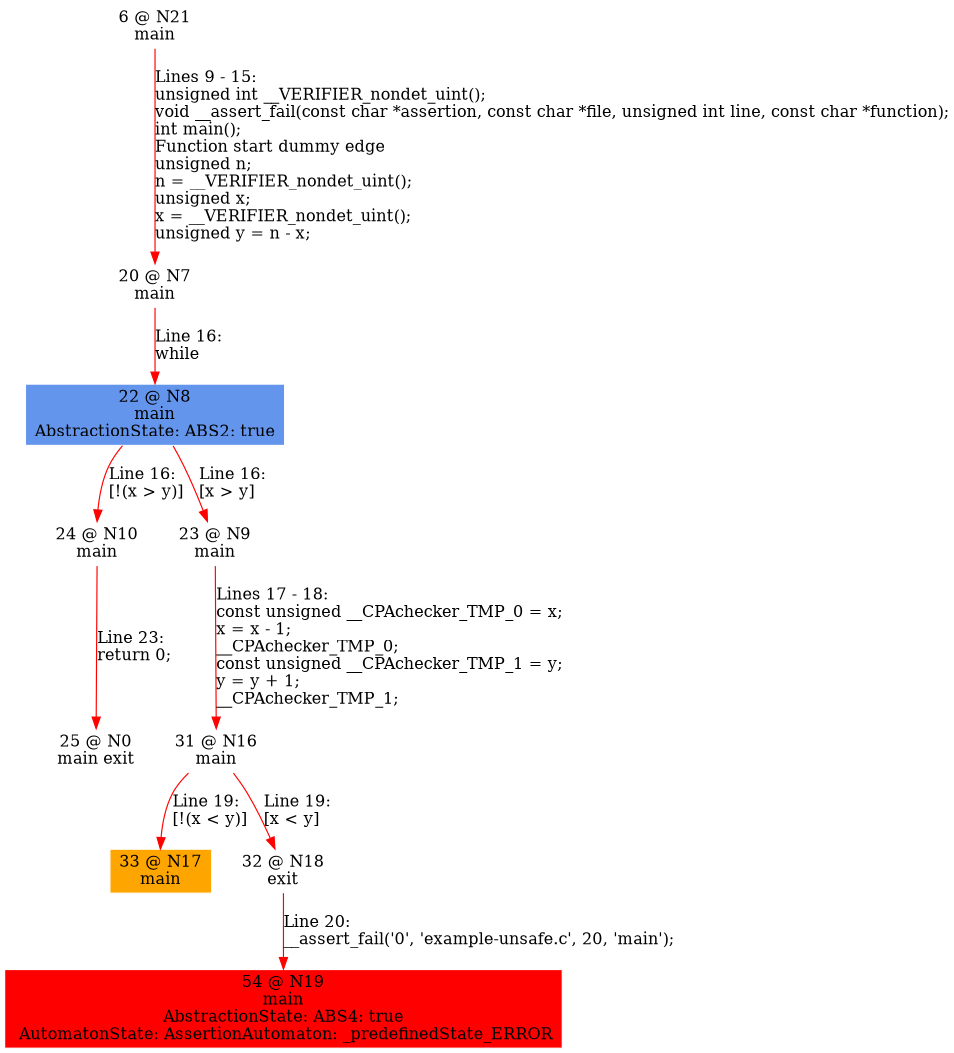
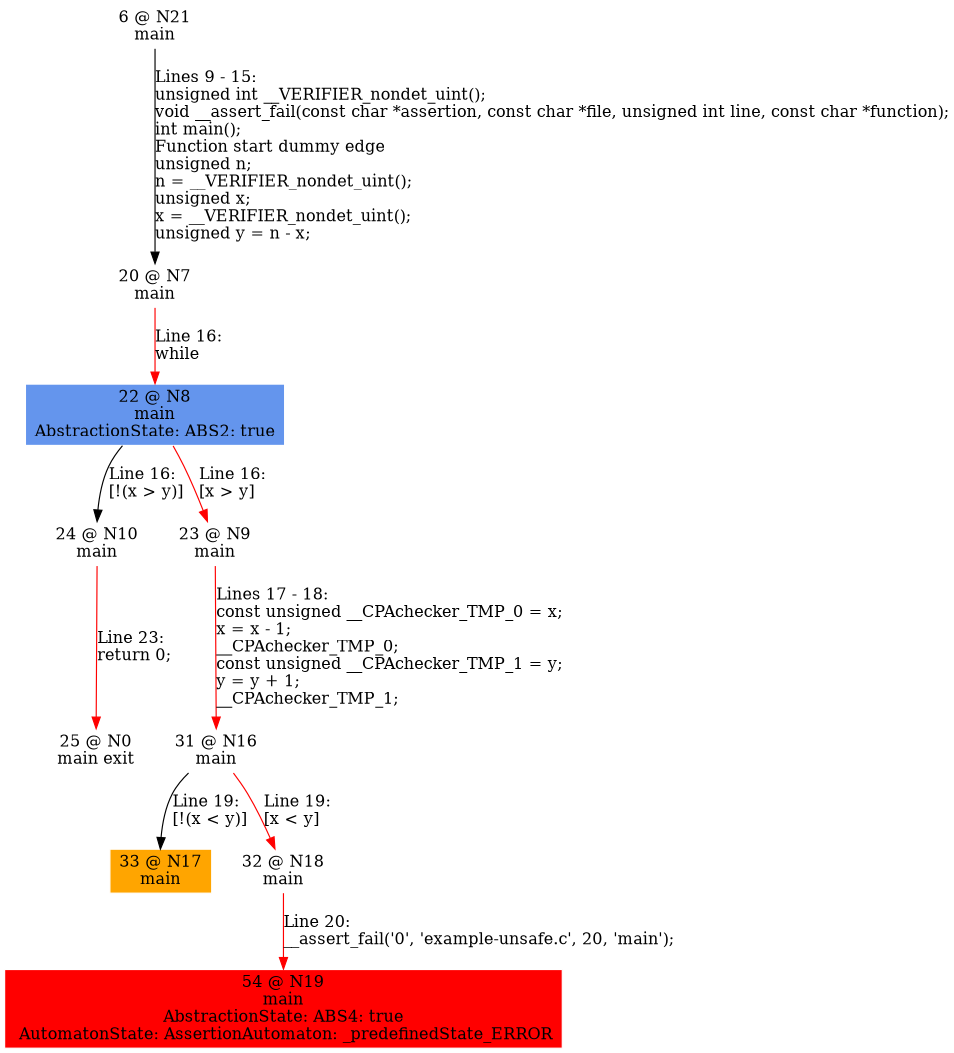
edge "6 @ N21 main" -> "20 @ N7 main": color red -> black
edge "22 @ N8 main AbstractionState: ABS2: true" -> "24 @ N10 main": color red -> black
edge "31 @ N16 main" -> "33 @ N17 main": color red -> black
node "32 @ N18 exit": label "32 @ N18 exit" -> "32 @ N18 main"
